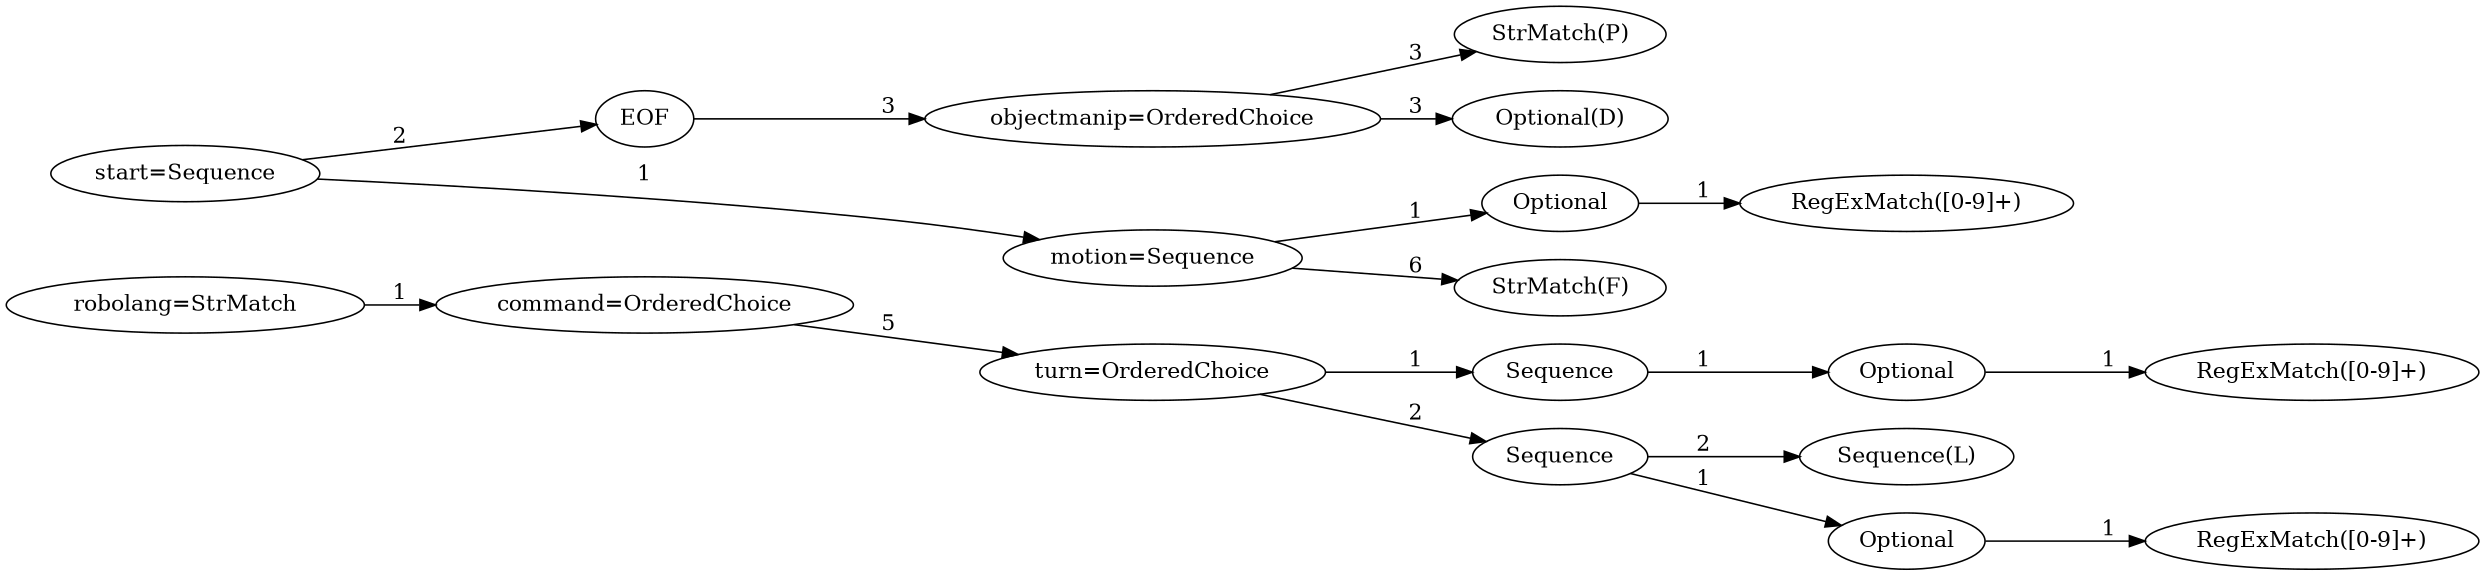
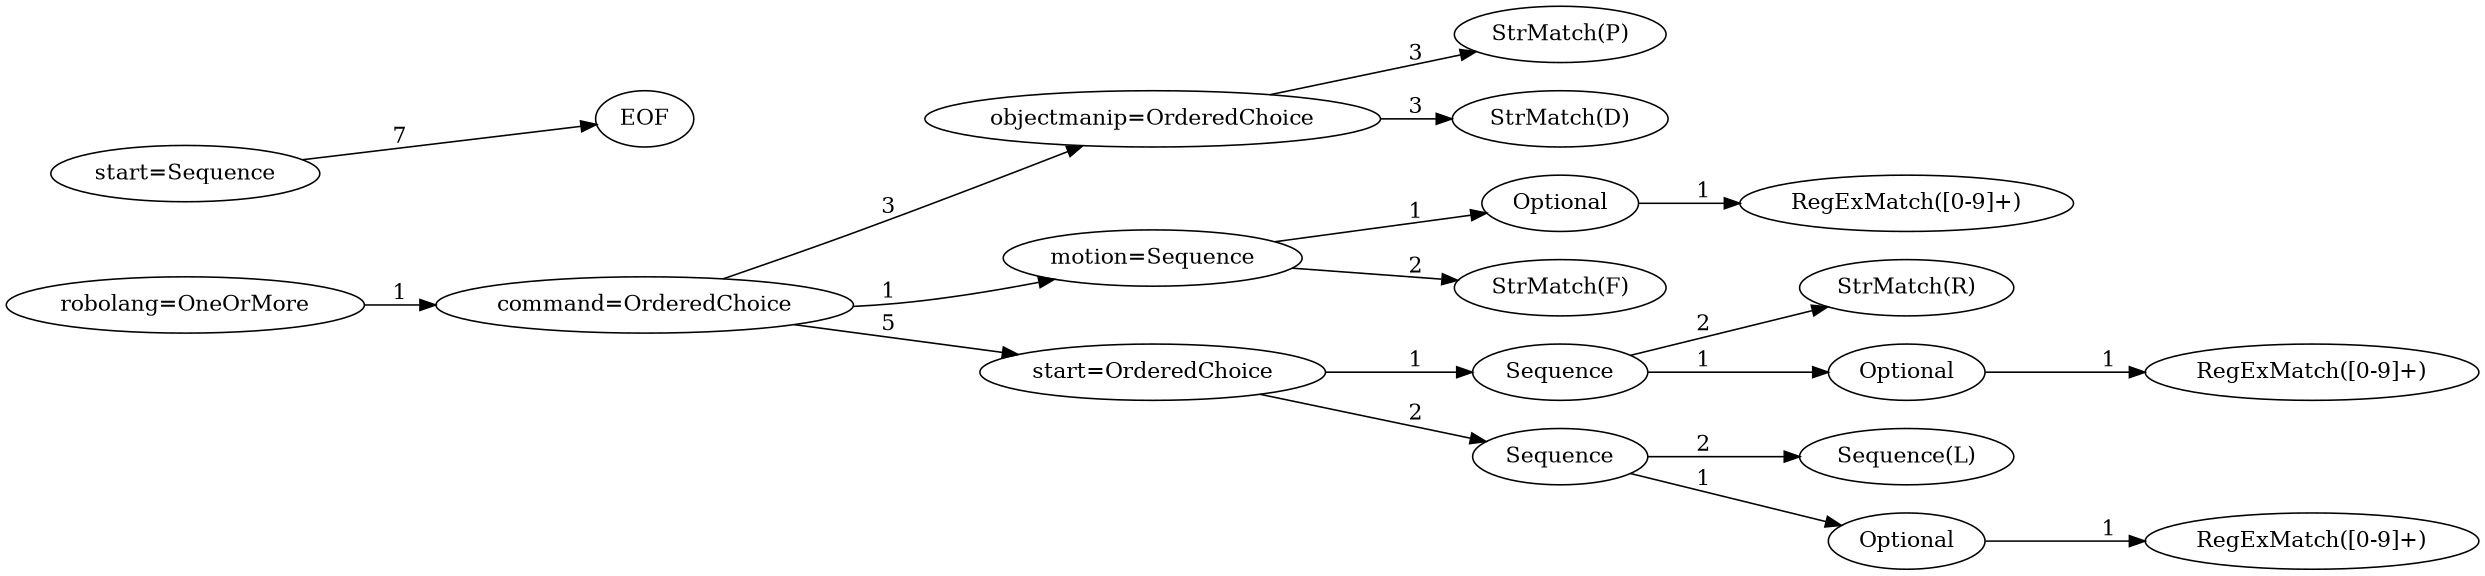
edge "EOF" -> "objectmanip=OrderedChoice": now "command=OrderedChoice" -> "objectmanip=OrderedChoice"
node "Optional(D)": label "Optional(D)" -> "StrMatch(D)"
edge "start=Sequence" -> "EOF": label "2" -> "7"
edge "start=Sequence" -> "motion=Sequence": now "command=OrderedChoice" -> "motion=Sequence"
edge "motion=Sequence" -> "StrMatch(F)": label "6" -> "2"
node "StrMatch(R)": added
node "robolang=StrMatch": label "robolang=StrMatch" -> "robolang=OneOrMore"
node "turn=OrderedChoice": label "turn=OrderedChoice" -> "start=OrderedChoice"
